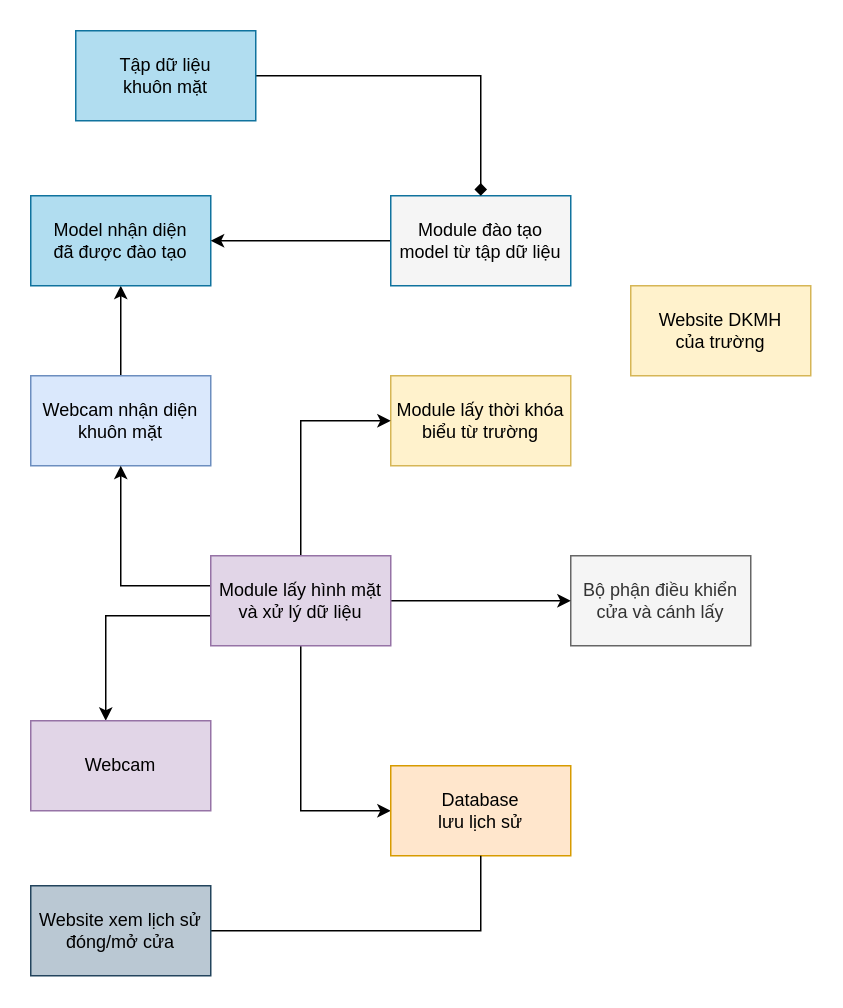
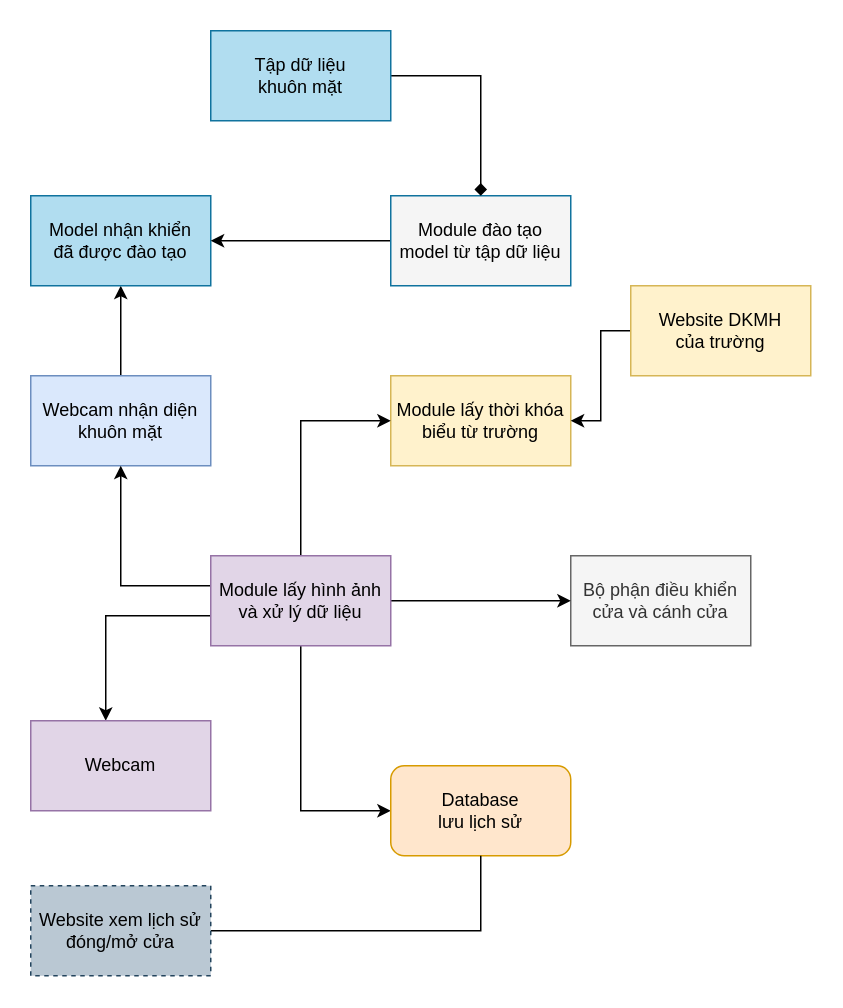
node "Tập dữ liệu khuôn mặt": moved (166, 76) -> (301, 76)
node "Model nhận diện đã được đào tạo": label "Model nhận diện đã được đào tạo" -> "Model nhận khiển đã được đào tạo"
edge "Website DKMH của trường" -> "Module lấy thời khóa biểu từ trường": added
node "Module lấy hình mặt và xử lý dữ liệu": label "Module lấy hình mặt và xử lý dữ liệu" -> "Module lấy hình ảnh và xử lý dữ liệu"
node "Bộ phận điều khiển cửa và cánh lấy": label "Bộ phận điều khiển cửa và cánh lấy" -> "Bộ phận điều khiển cửa và cánh cửa"
node "Database lưu lịch sử": shape rectangle -> rounded rectangle
node "Website xem lịch sử đóng/mở cửa": style solid -> dashed
